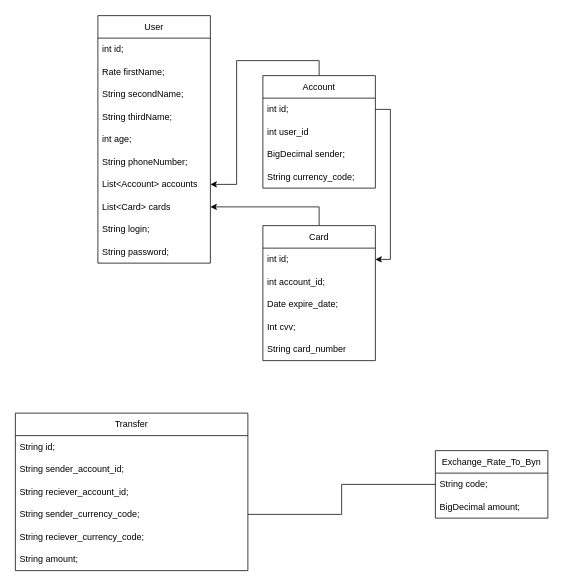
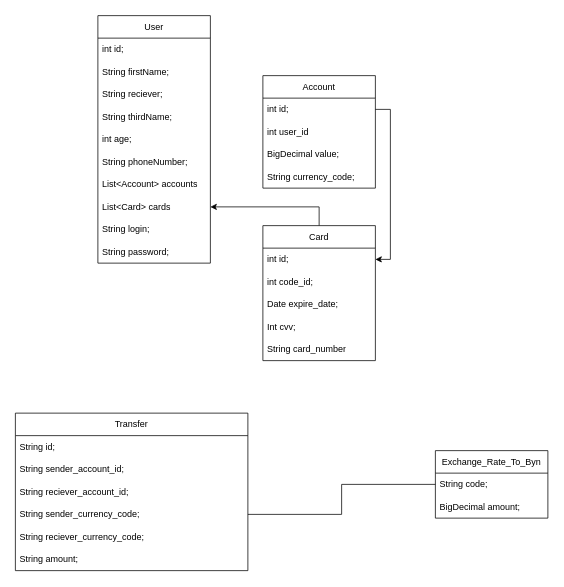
node "Rate firstName;": label "Rate firstName;" -> "String firstName;"
edge "Account" -> "List<Account> accounts": removed
node "String secondName;": label "String secondName;" -> "String reciever;"
node "BigDecimal sender;": label "BigDecimal sender;" -> "BigDecimal value;"
node "int account_id;": label "int account_id;" -> "int code_id;"
